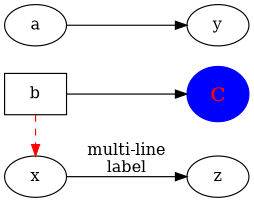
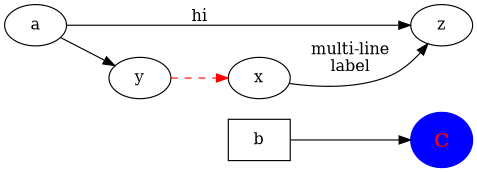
edge "a" -> "z": added, label "hi"
edge "b" -> "x": now "y" -> "x"
